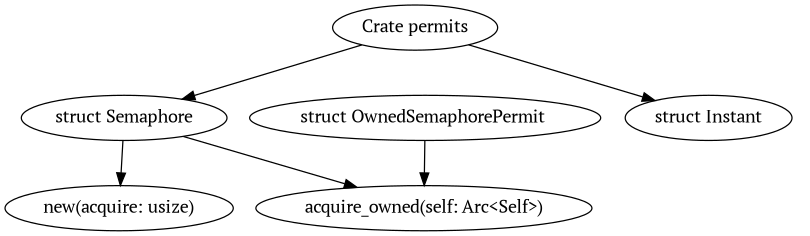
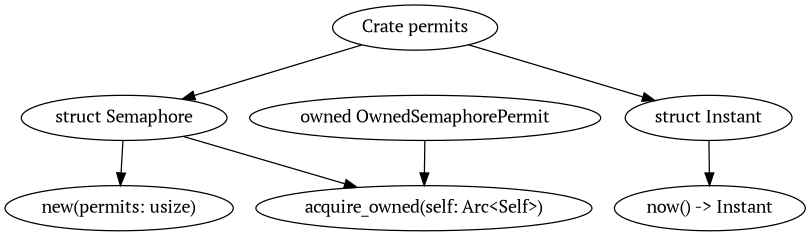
node "struct OwnedSemaphorePermit": label "struct OwnedSemaphorePermit" -> "owned OwnedSemaphorePermit"
node "new(acquire: usize)": label "new(acquire: usize)" -> "new(permits: usize)"
node "now() -> Instant": added
